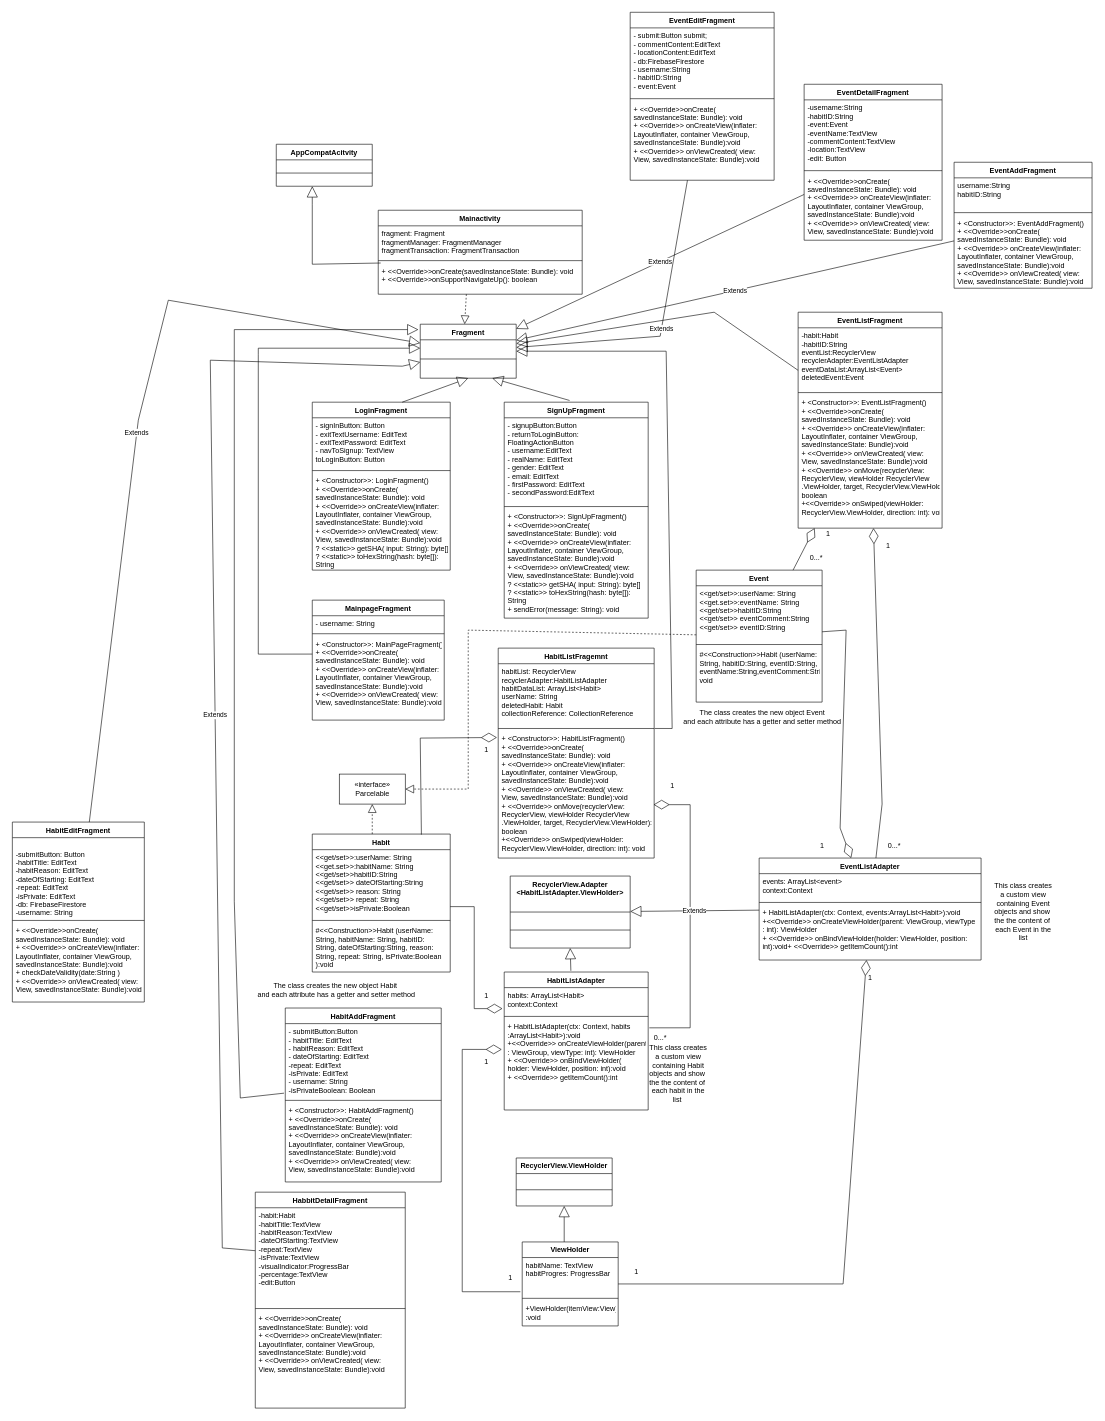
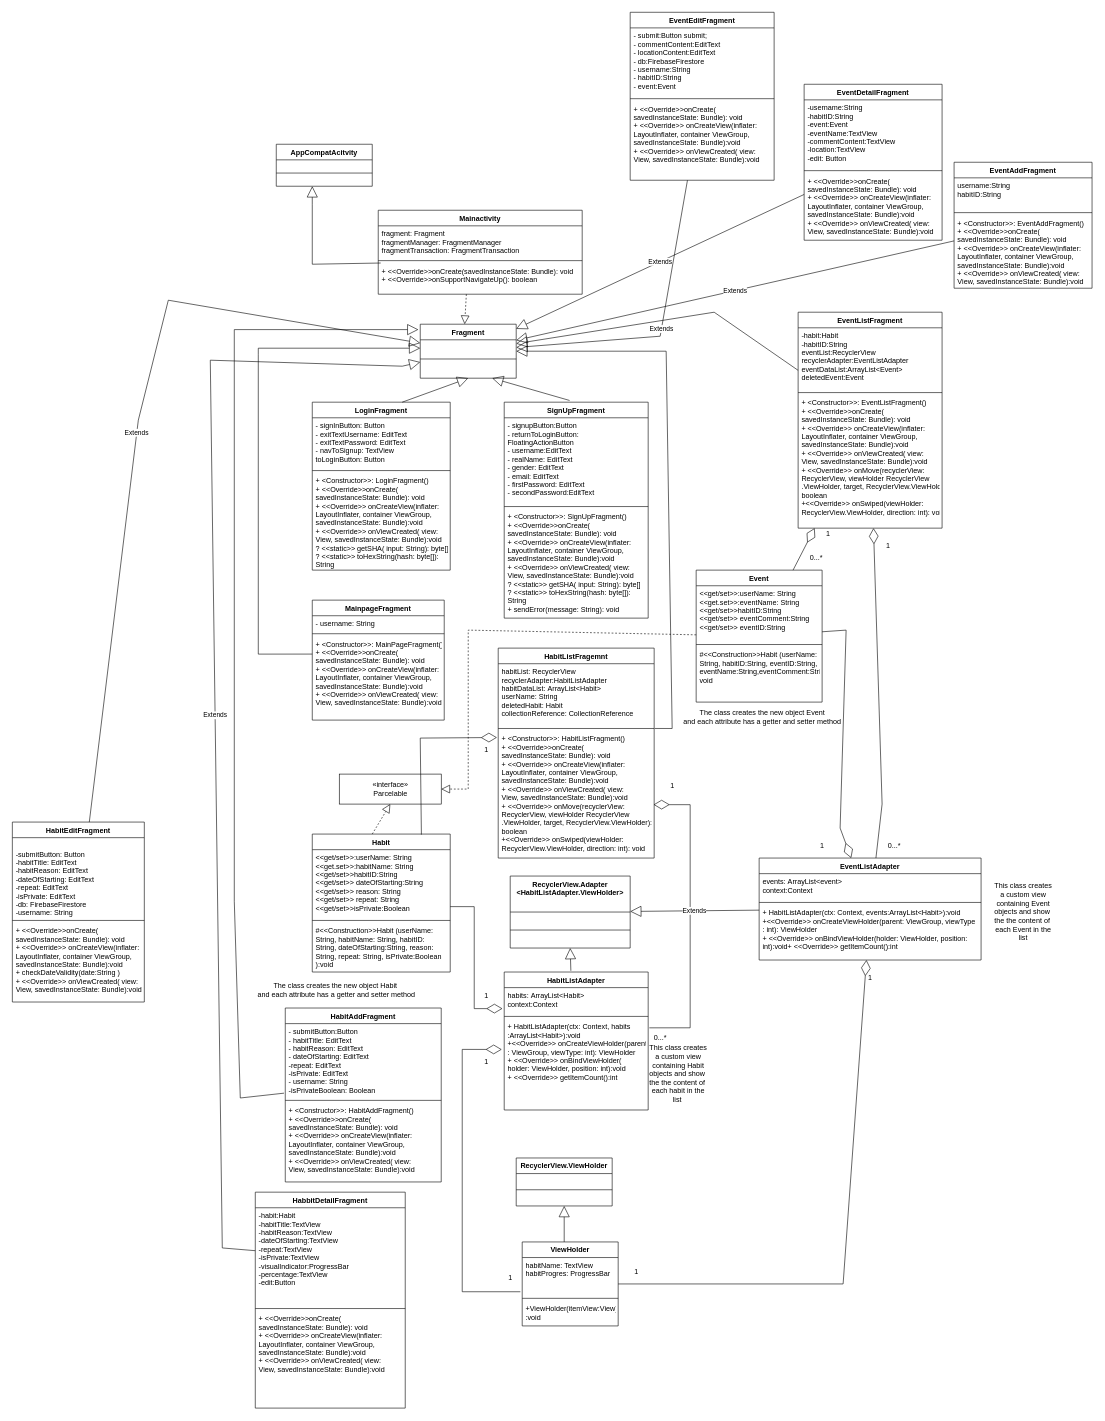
node "«interface» Parcelable": size 66x30 -> 102x30
